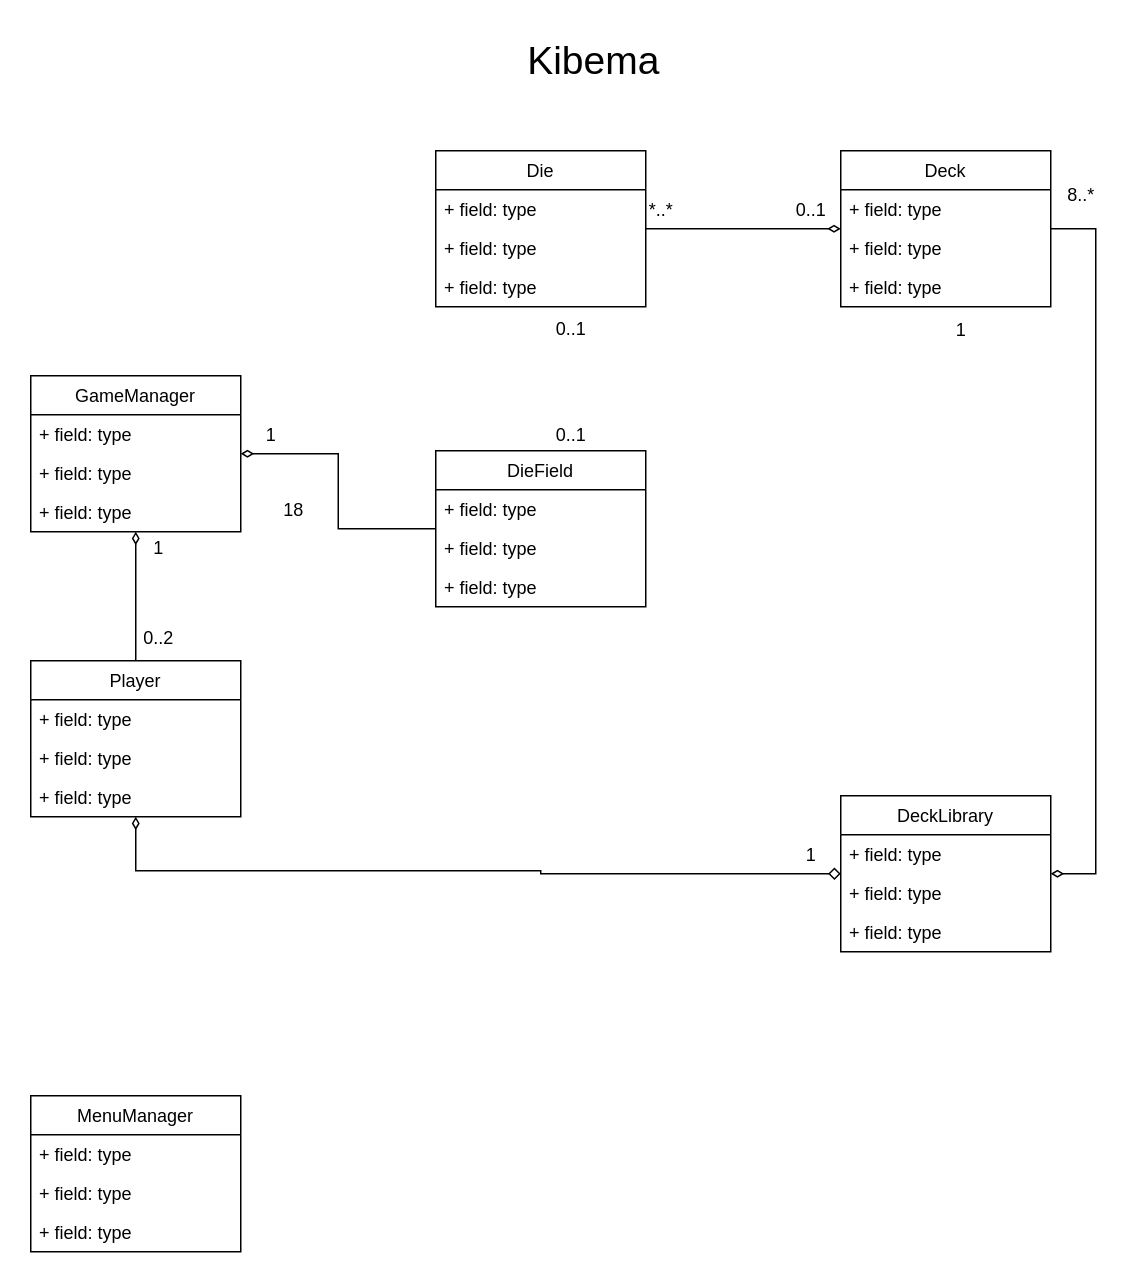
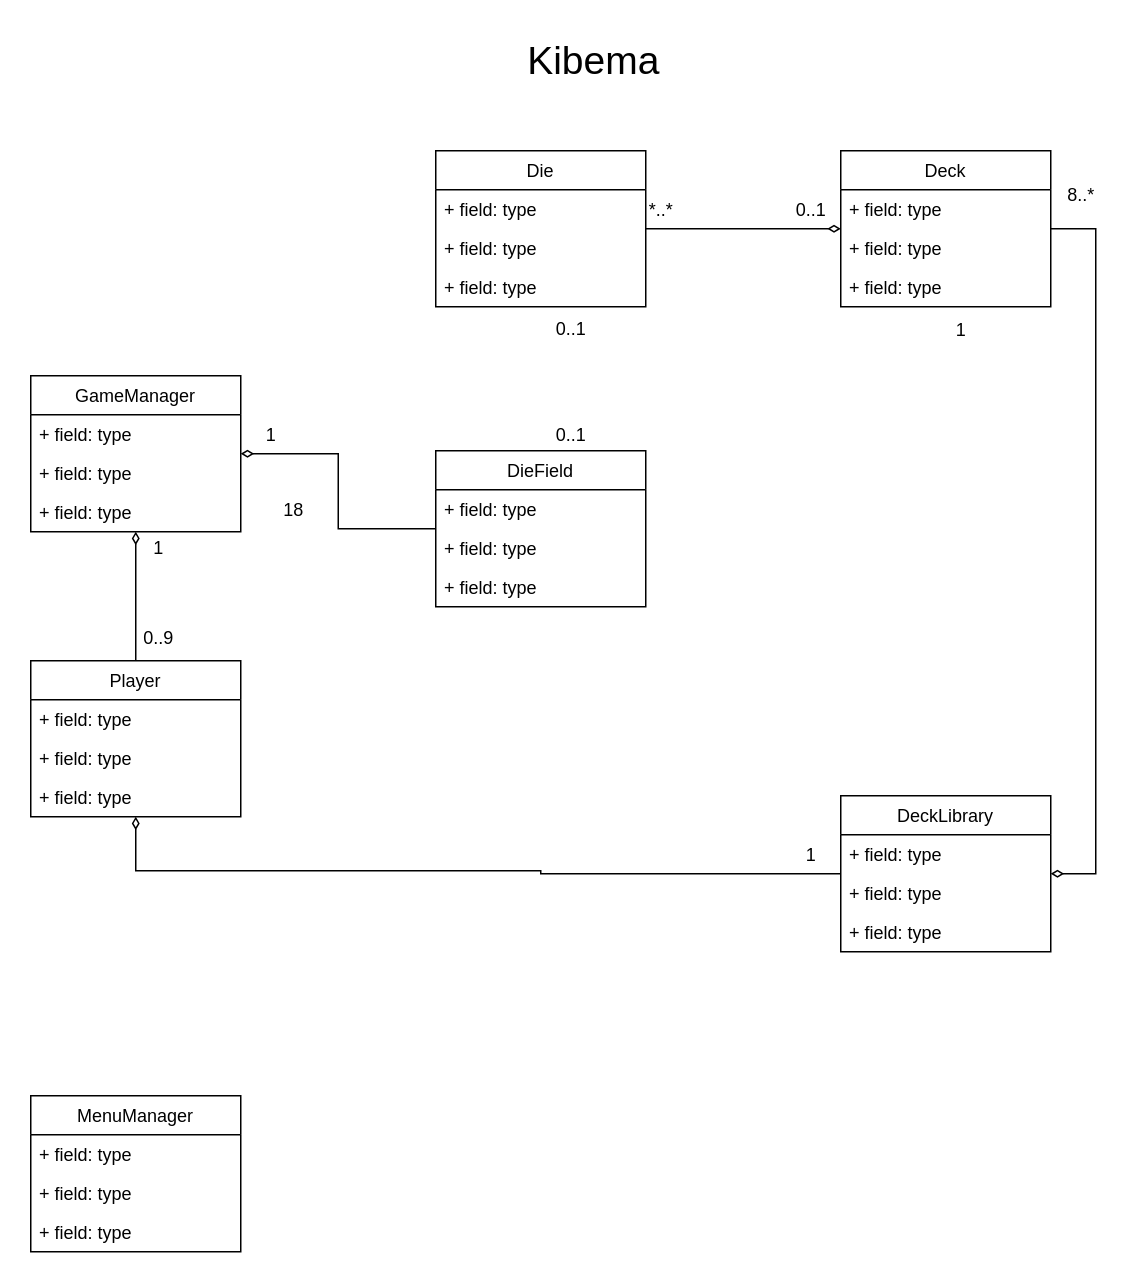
node "0..2": label "0..2" -> "0..9"
edge "Player" -- "DeckLibrary": arrowhead diamond -> none
